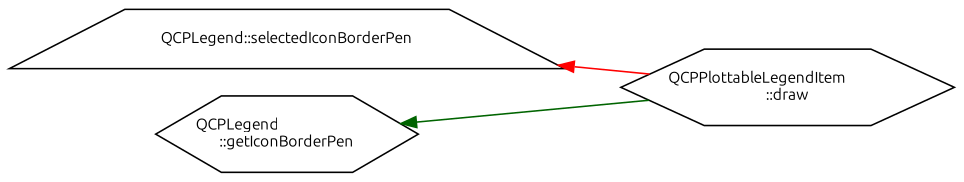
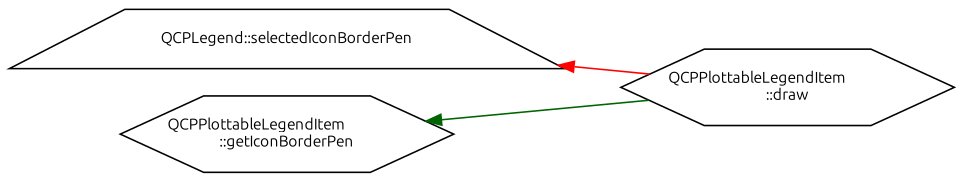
node "QCPLegend ::getIconBorderPen": label "QCPLegend ::getIconBorderPen" -> "QCPPlottableLegendItem ::getIconBorderPen"
